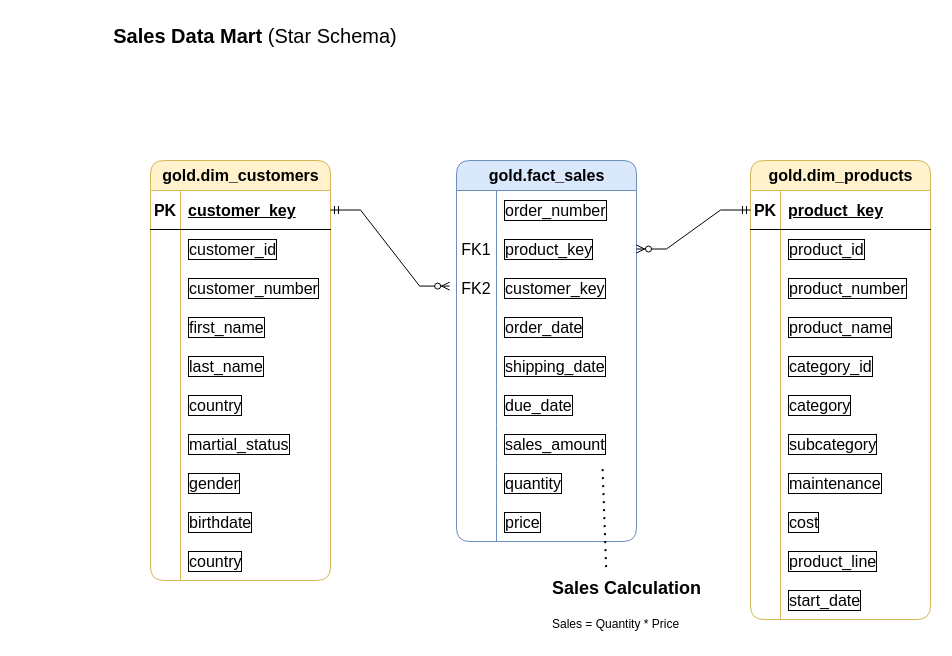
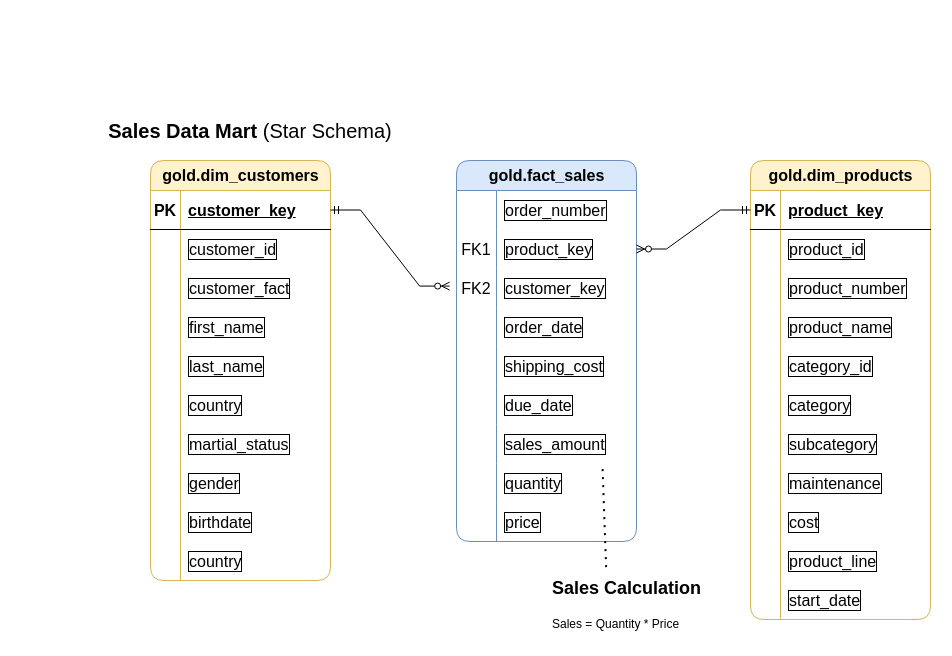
node "Sales Data Mart (Star Schema)": moved (256, 36) -> (251, 131)
node "customer_number": label "customer_number" -> "customer_fact"
node "shipping_date": label "shipping_date" -> "shipping_cost"
